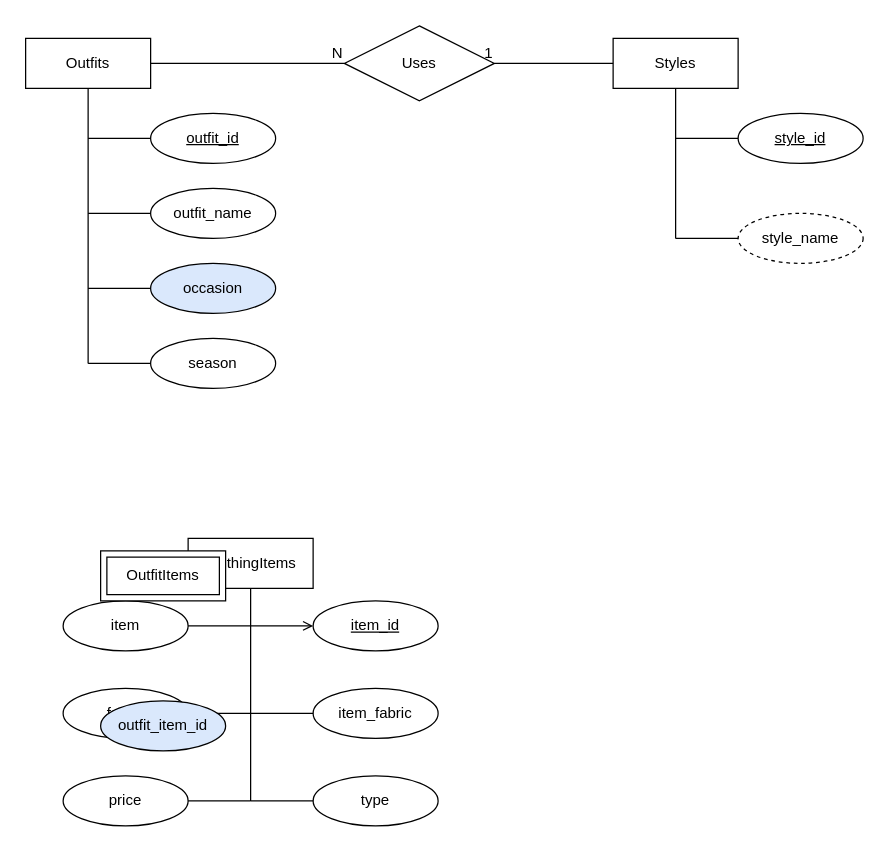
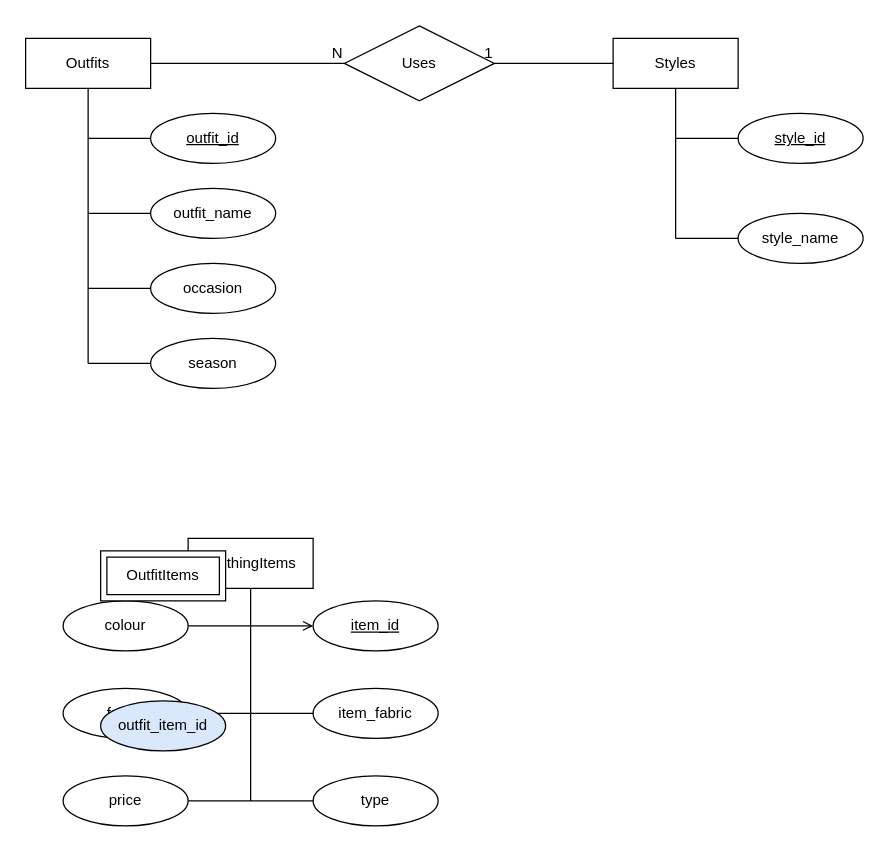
node "style_name": style dashed -> solid
node "occasion": fillcolor #dae8fc -> #ffffff
node "item": label "item" -> "colour"
